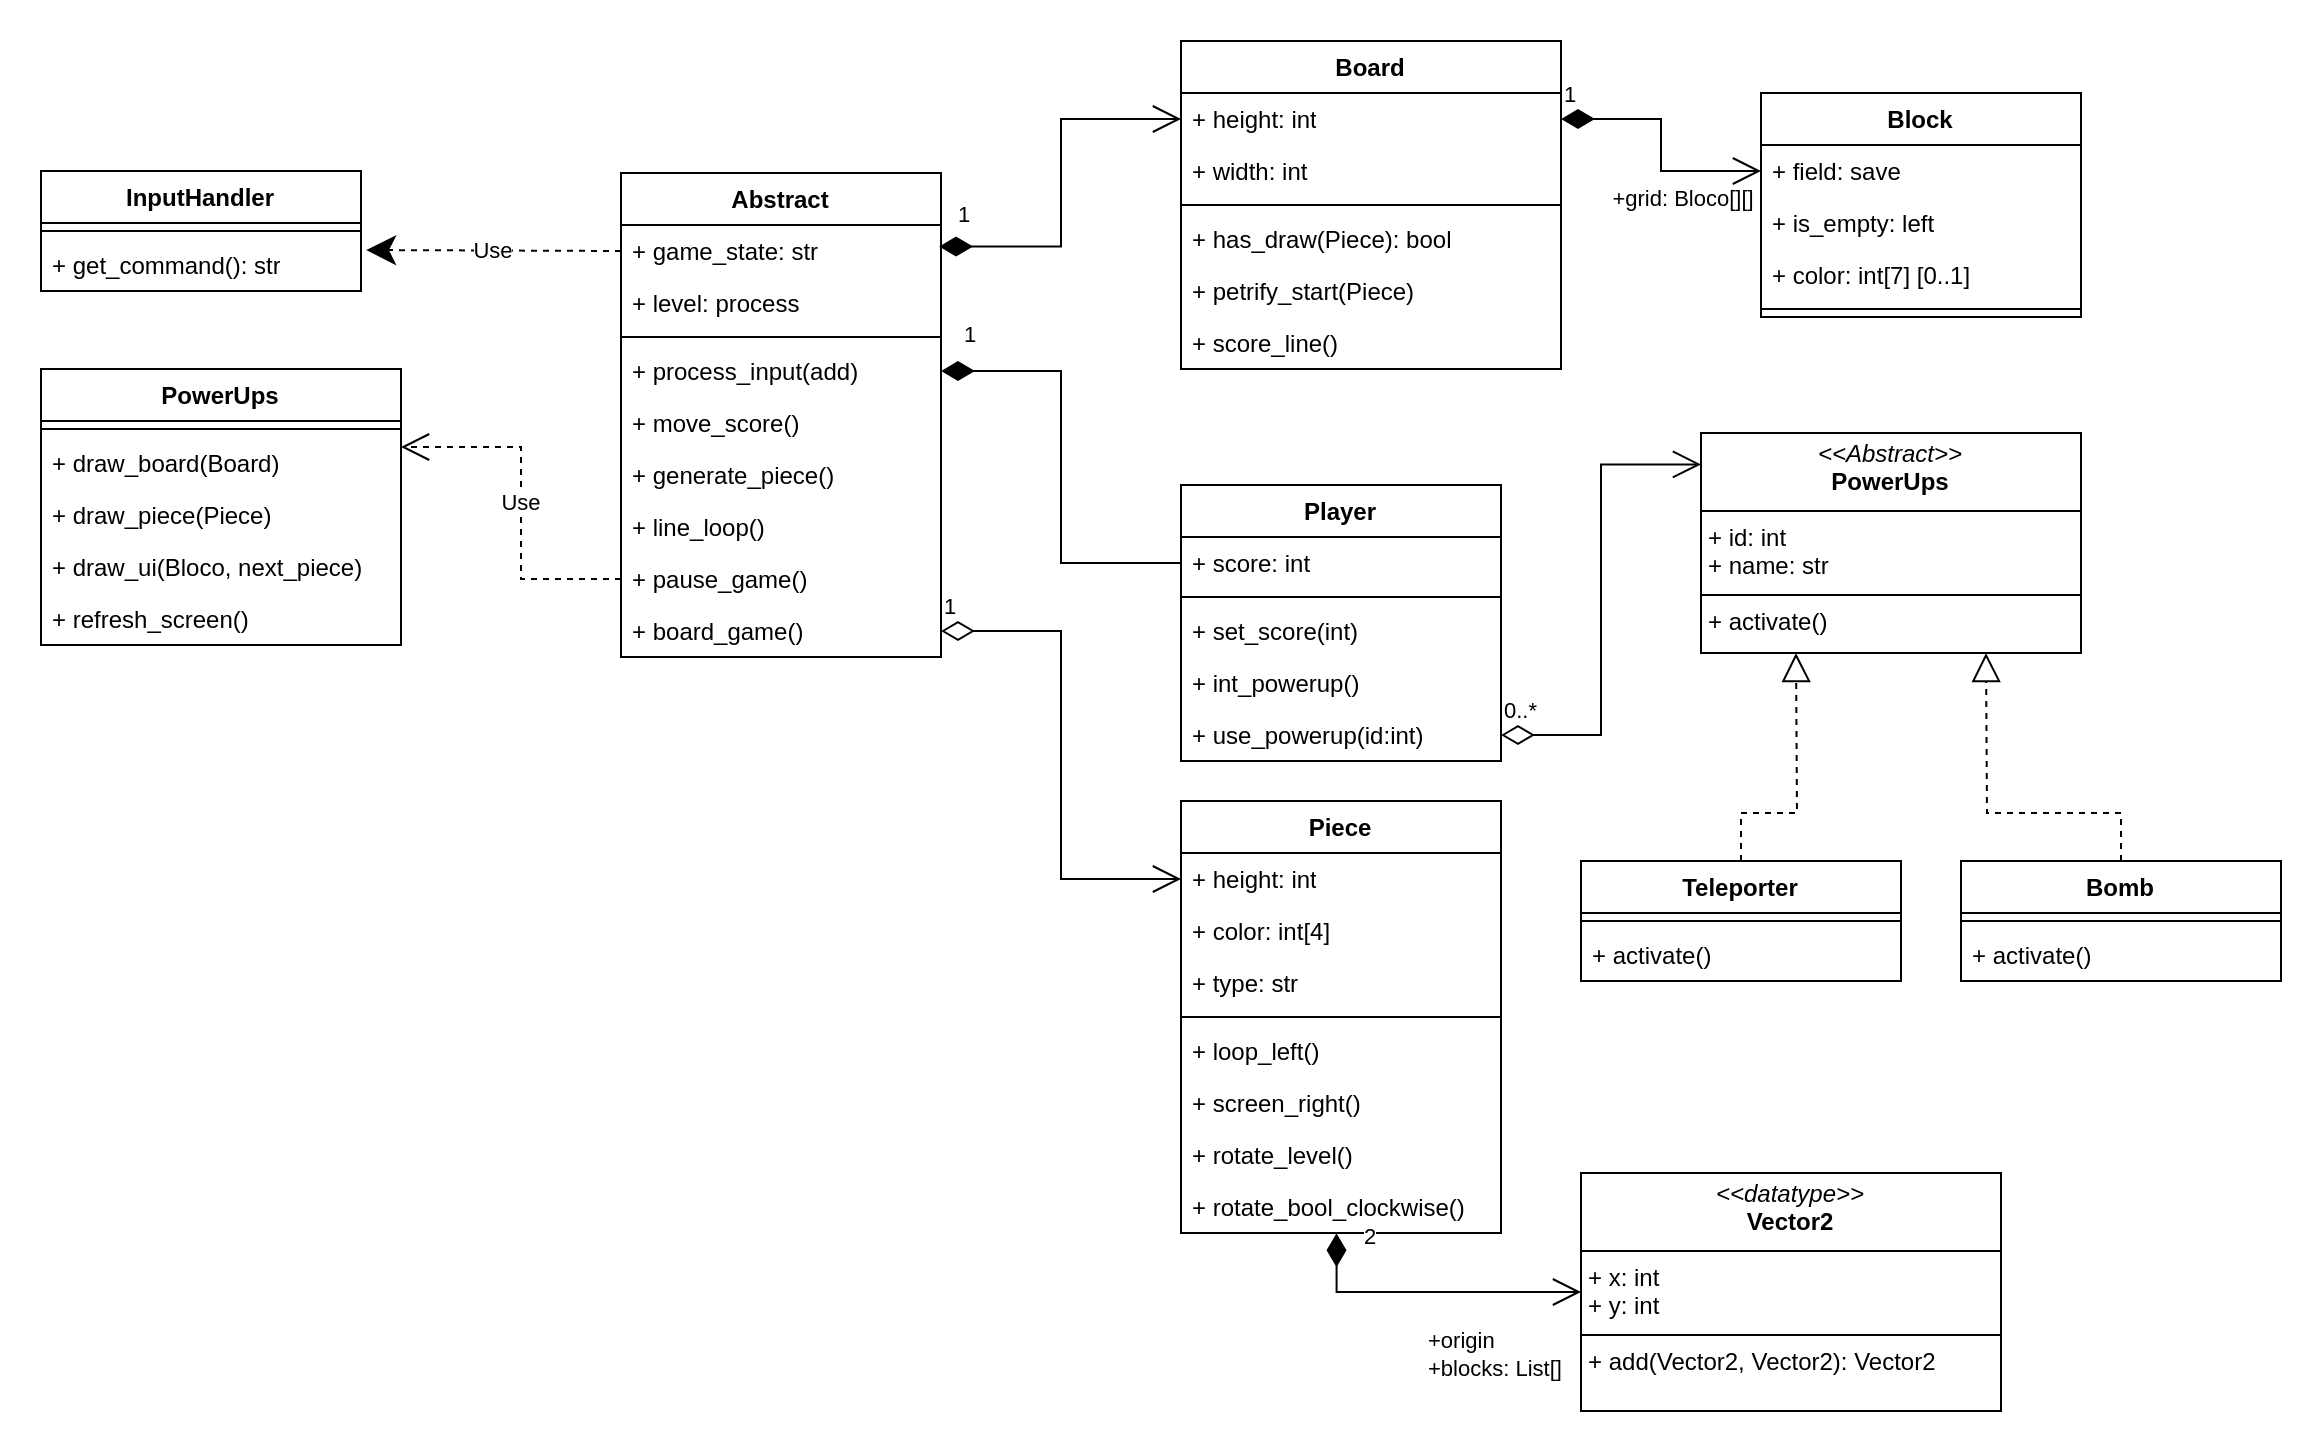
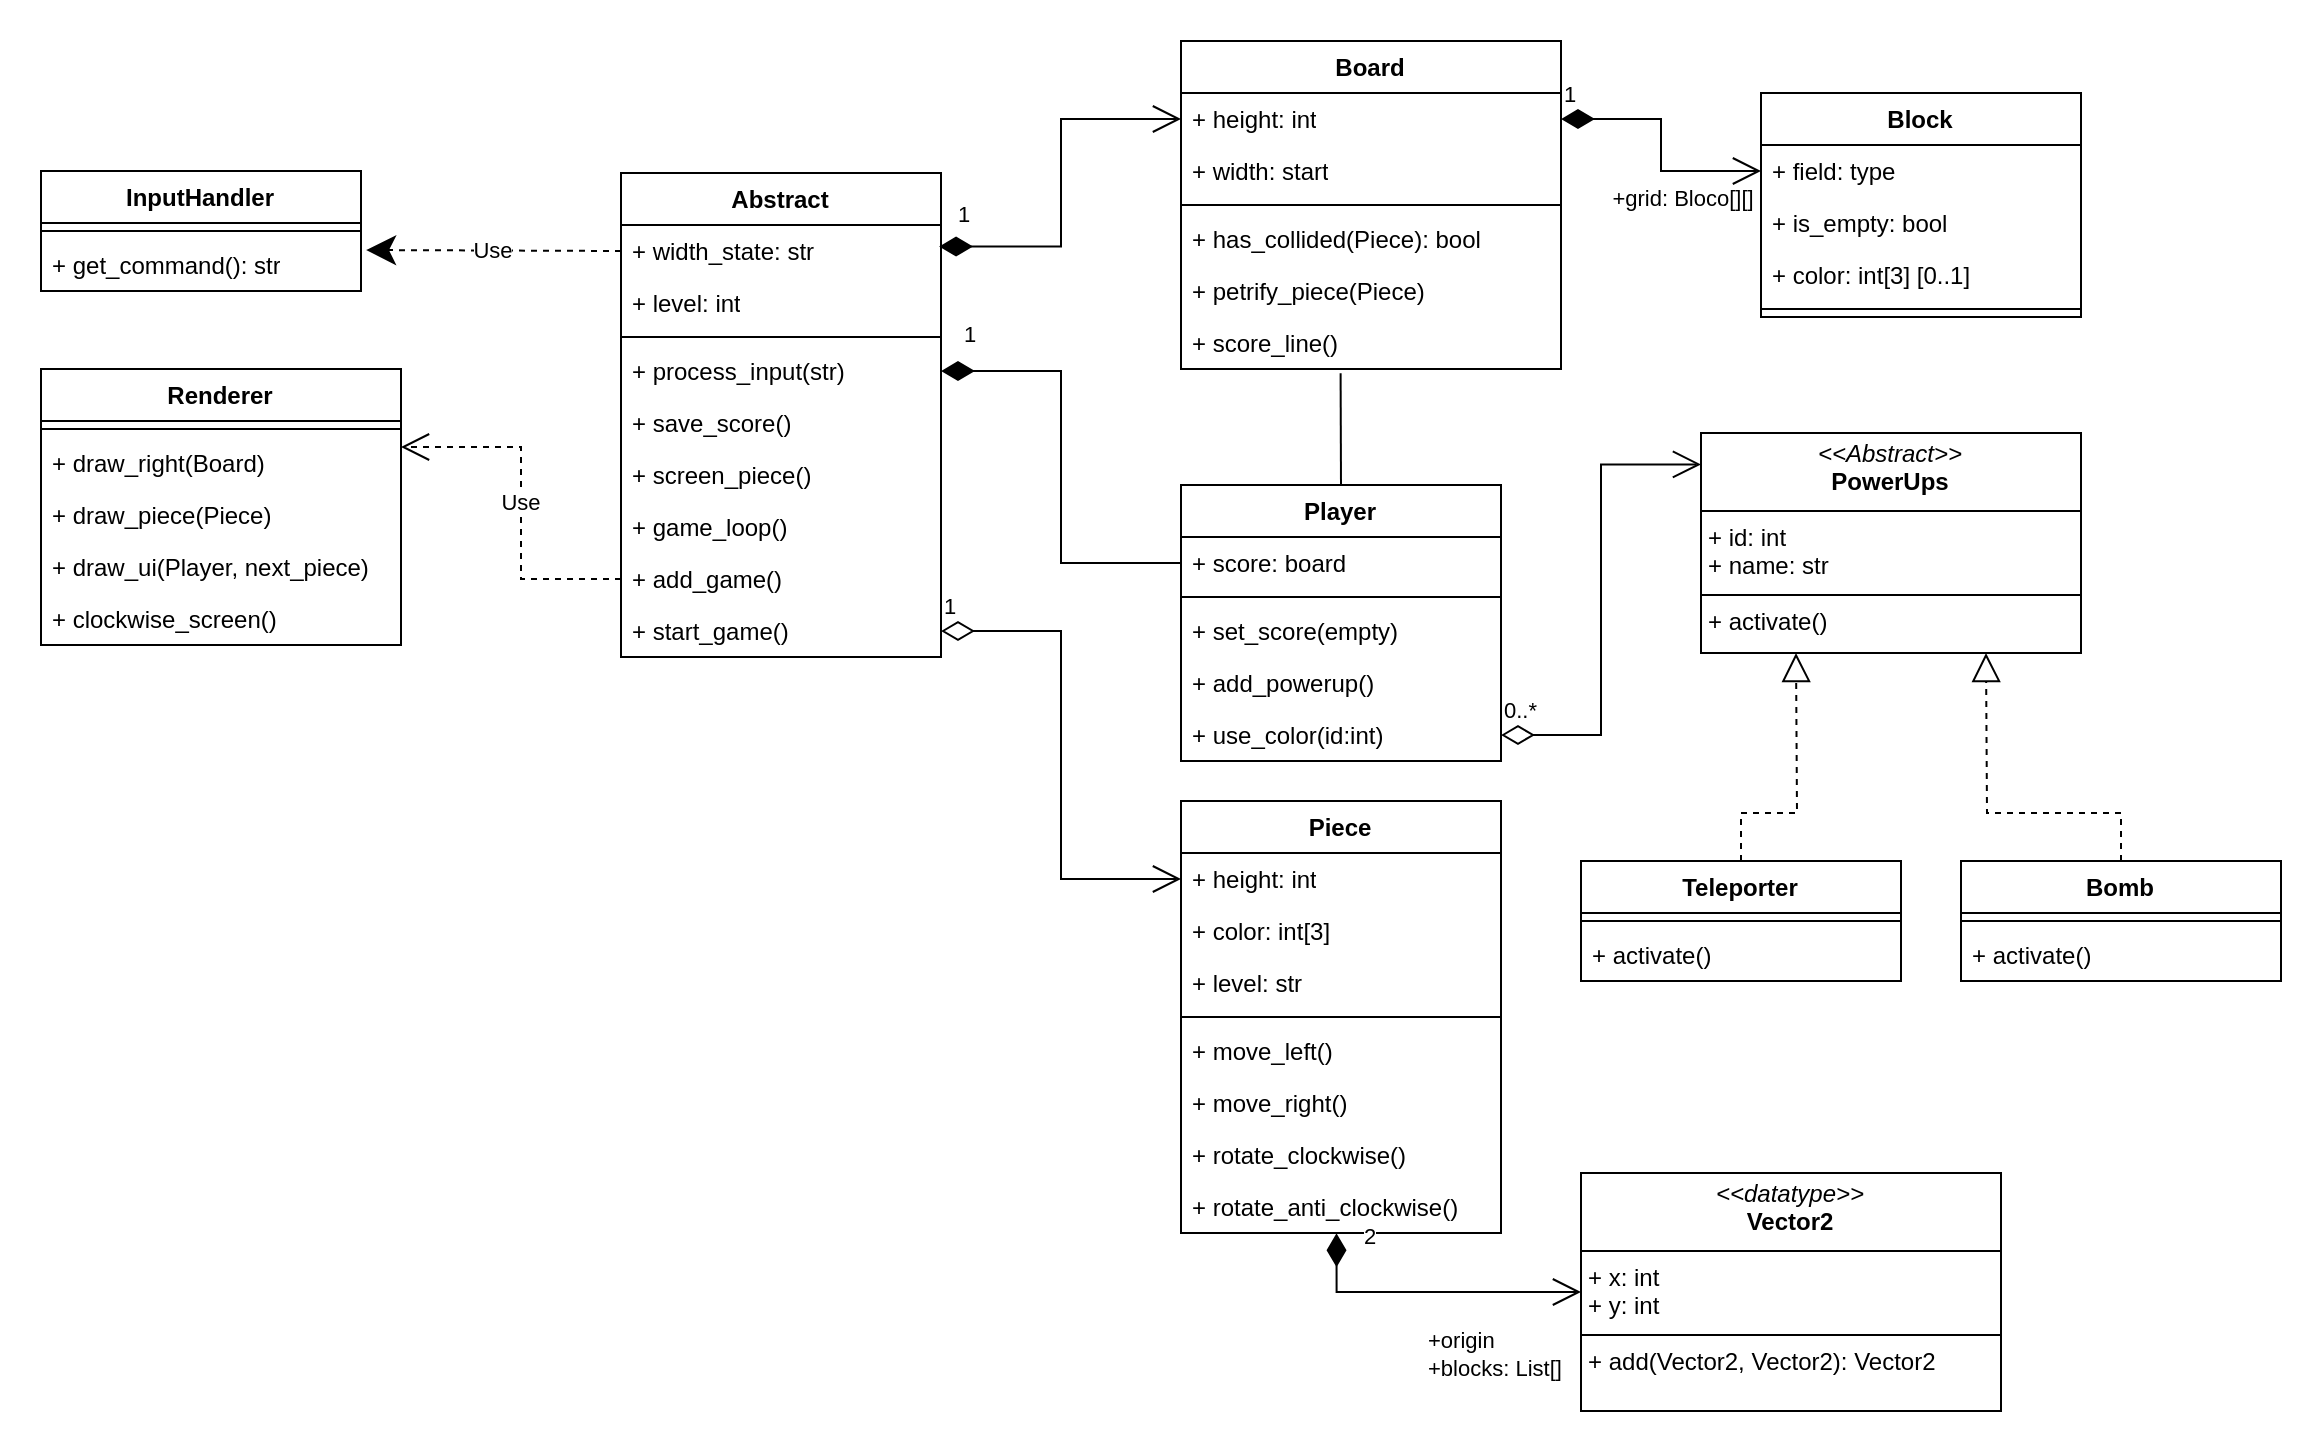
node "+ width: int": label "+ width: int" -> "+ width: start"
node "+ field: save": label "+ field: save" -> "+ field: type"
node "+ is_empty: left": label "+ is_empty: left" -> "+ is_empty: bool"
node "+ has_draw(Piece): bool": label "+ has_draw(Piece): bool" -> "+ has_collided(Piece): bool"
node "+ game_state: str": label "+ game_state: str" -> "+ width_state: str"
node "+ color: int[7] [0..1]": label "+ color: int[7] [0..1]" -> "+ color: int[3] [0..1]"
node "+ petrify_start(Piece)": label "+ petrify_start(Piece)" -> "+ petrify_piece(Piece)"
node "+ level: process": label "+ level: process" -> "+ level: int"
node "+ process_input(add)": label "+ process_input(add)" -> "+ process_input(str)"
node "PowerUps": label "PowerUps" -> "Renderer"
node "+ move_score()": label "+ move_score()" -> "+ save_score()"
edge "+ score_line()" -- "Player": added
node "+ draw_board(Board)": label "+ draw_board(Board)" -> "+ draw_right(Board)"
node "+ generate_piece()": label "+ generate_piece()" -> "+ screen_piece()"
node "+ line_loop()": label "+ line_loop()" -> "+ game_loop()"
node "+ score: int": label "+ score: int" -> "+ score: board"
node "+ draw_ui(Bloco, next_piece)": label "+ draw_ui(Bloco, next_piece)" -> "+ draw_ui(Player, next_piece)"
node "+ pause_game()": label "+ pause_game()" -> "+ add_game()"
node "+ refresh_screen()": label "+ refresh_screen()" -> "+ clockwise_screen()"
node "+ board_game()": label "+ board_game()" -> "+ start_game()"
node "+ set_score(int)": label "+ set_score(int)" -> "+ set_score(empty)"
node "+ int_powerup()": label "+ int_powerup()" -> "+ add_powerup()"
node "+ use_powerup(id:int)": label "+ use_powerup(id:int)" -> "+ use_color(id:int)"
node "+ color: int[4]": label "+ color: int[4]" -> "+ color: int[3]"
node "+ type: str": label "+ type: str" -> "+ level: str"
node "+ loop_left()": label "+ loop_left()" -> "+ move_left()"
node "+ screen_right()": label "+ screen_right()" -> "+ move_right()"
node "+ rotate_level()": label "+ rotate_level()" -> "+ rotate_clockwise()"
node "+ rotate_bool_clockwise()": label "+ rotate_bool_clockwise()" -> "+ rotate_anti_clockwise()"
